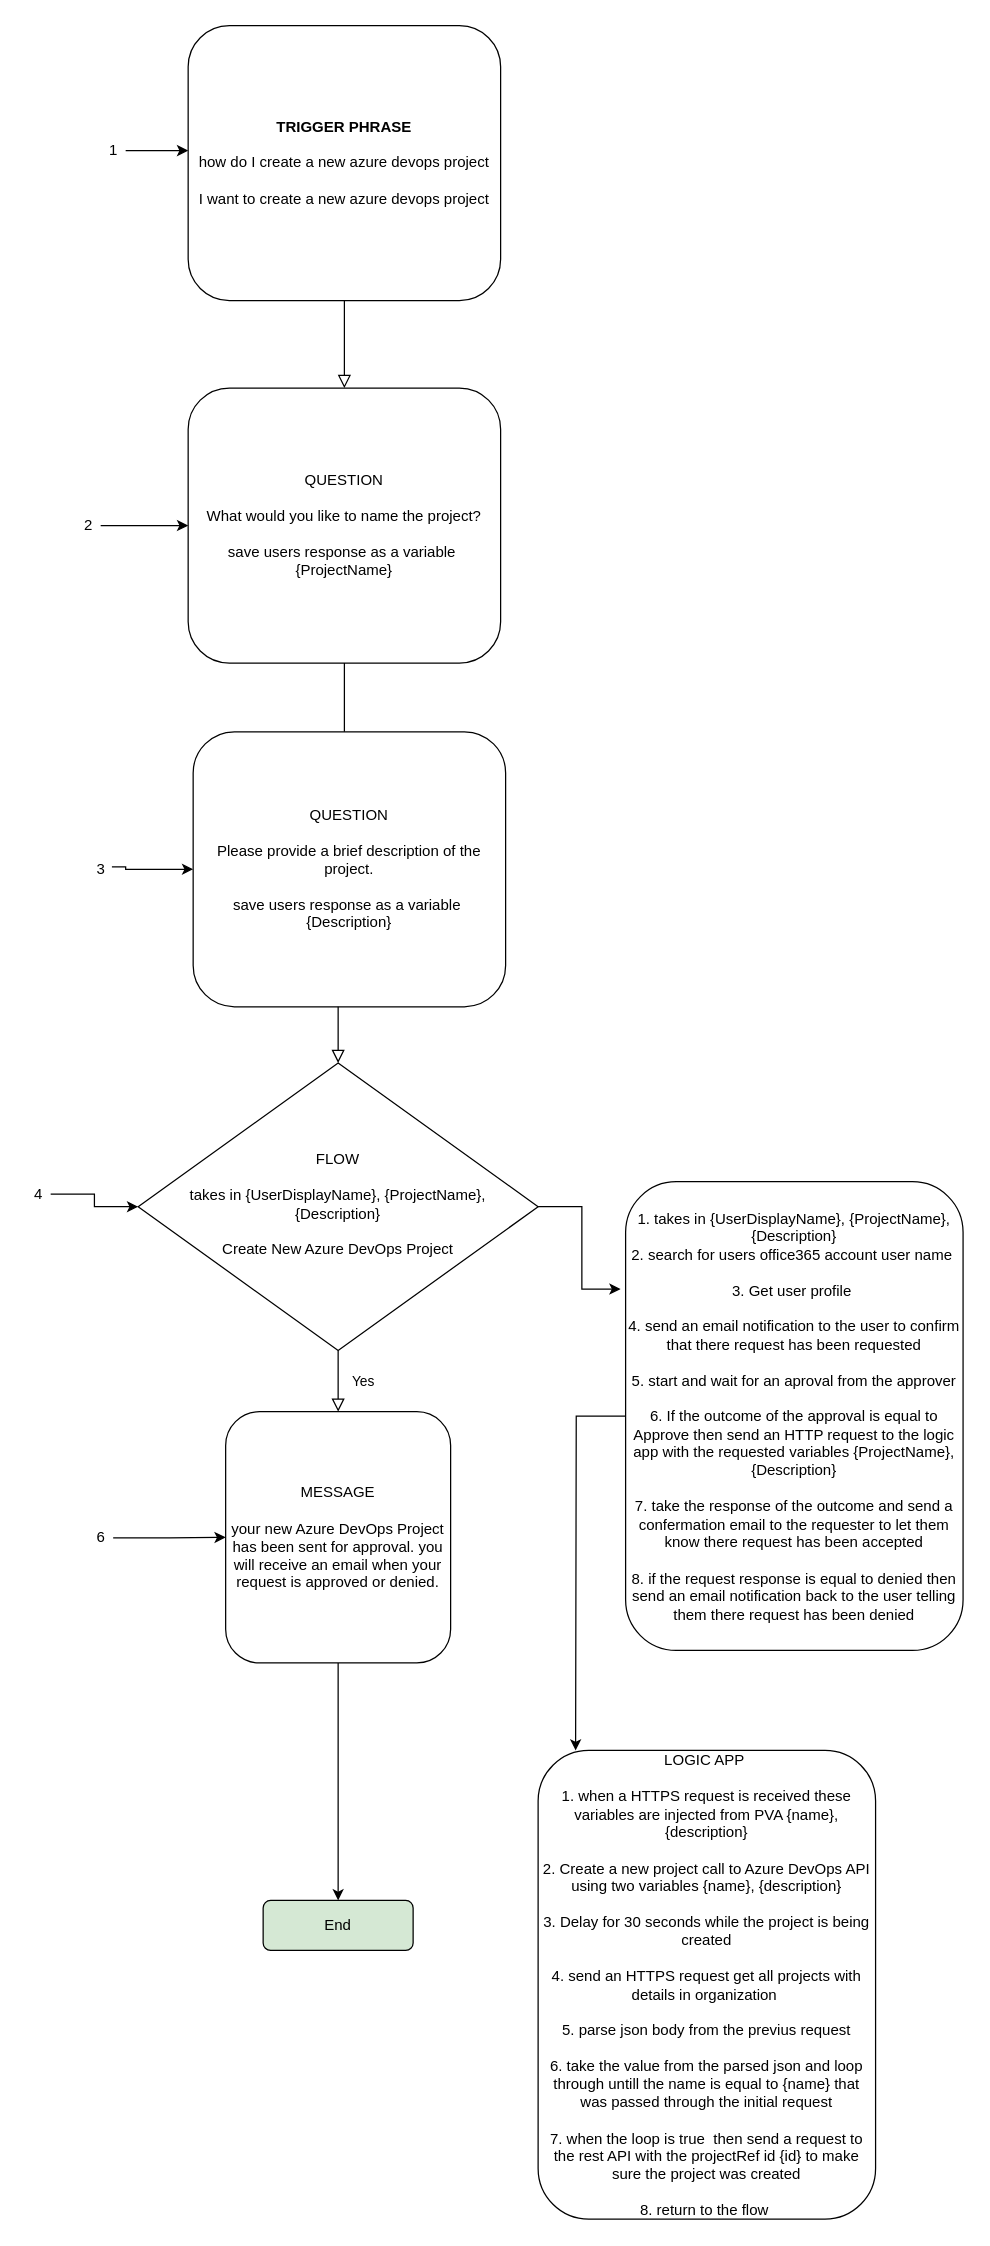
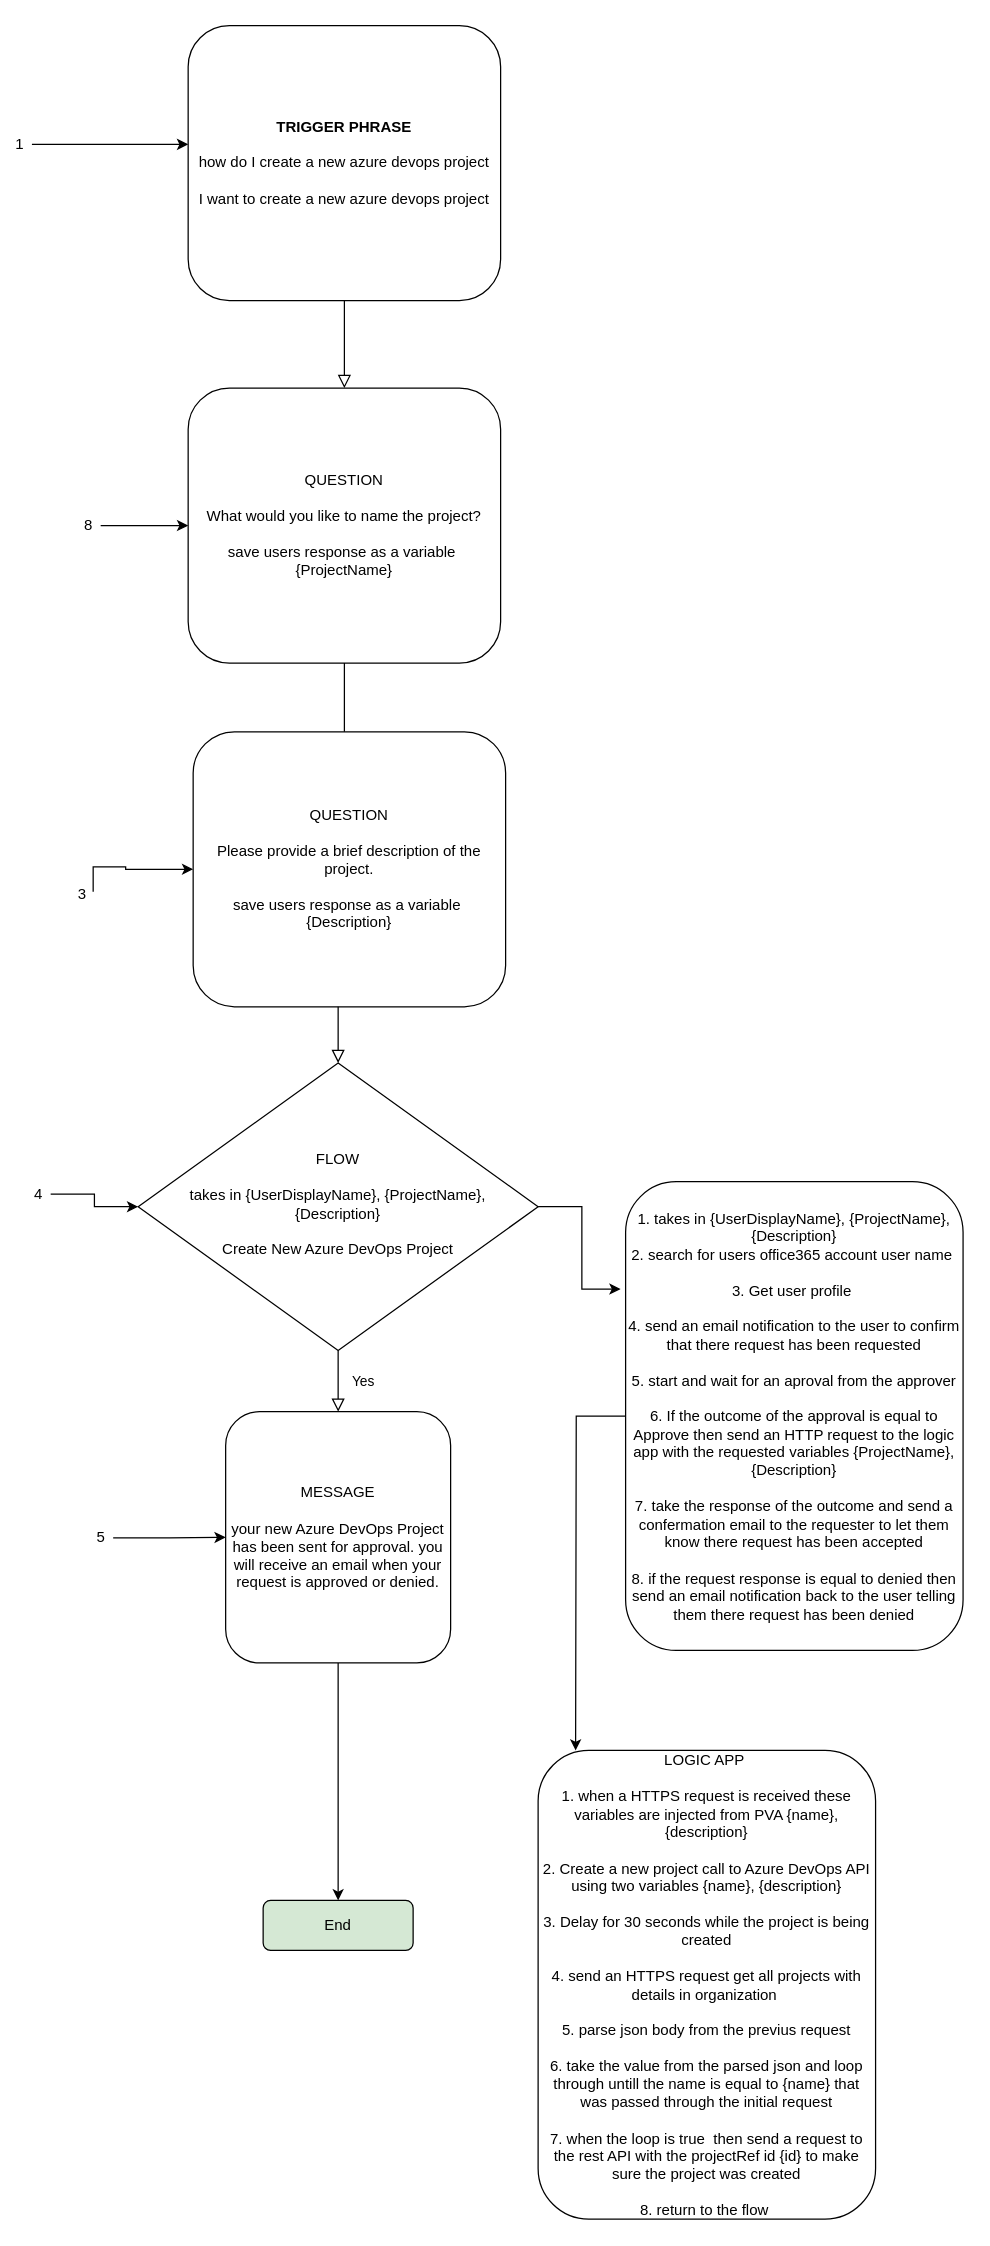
node "1": moved (113, 151) -> (19, 144)
node "2": label "2" -> "8"
node "3": moved (101, 869) -> (82, 894)
node "6": label "6" -> "5"
